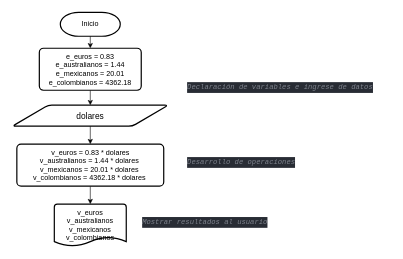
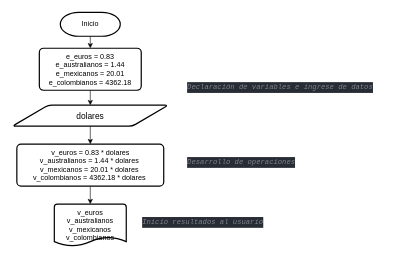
node "Mostrar resultados al usuario": label "Mostrar resultados al usuario" -> "Inicio resultados al usuario"
